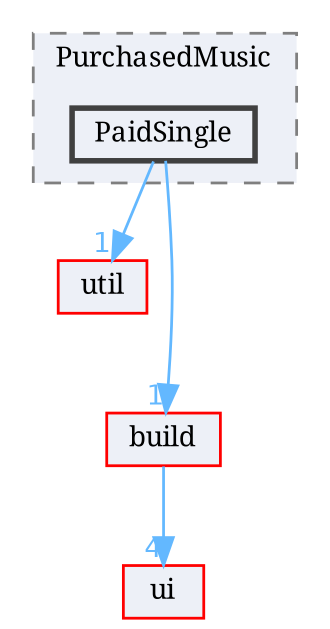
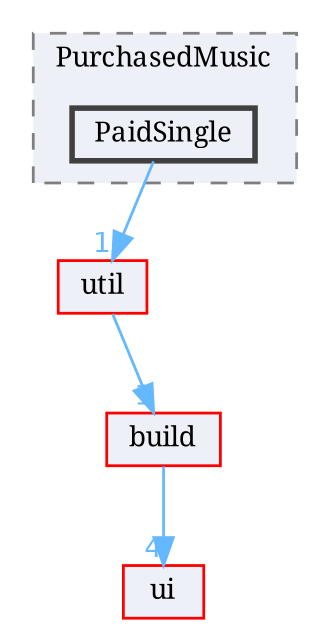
edge "PaidSingle" -> "build": now "util" -> "build"
